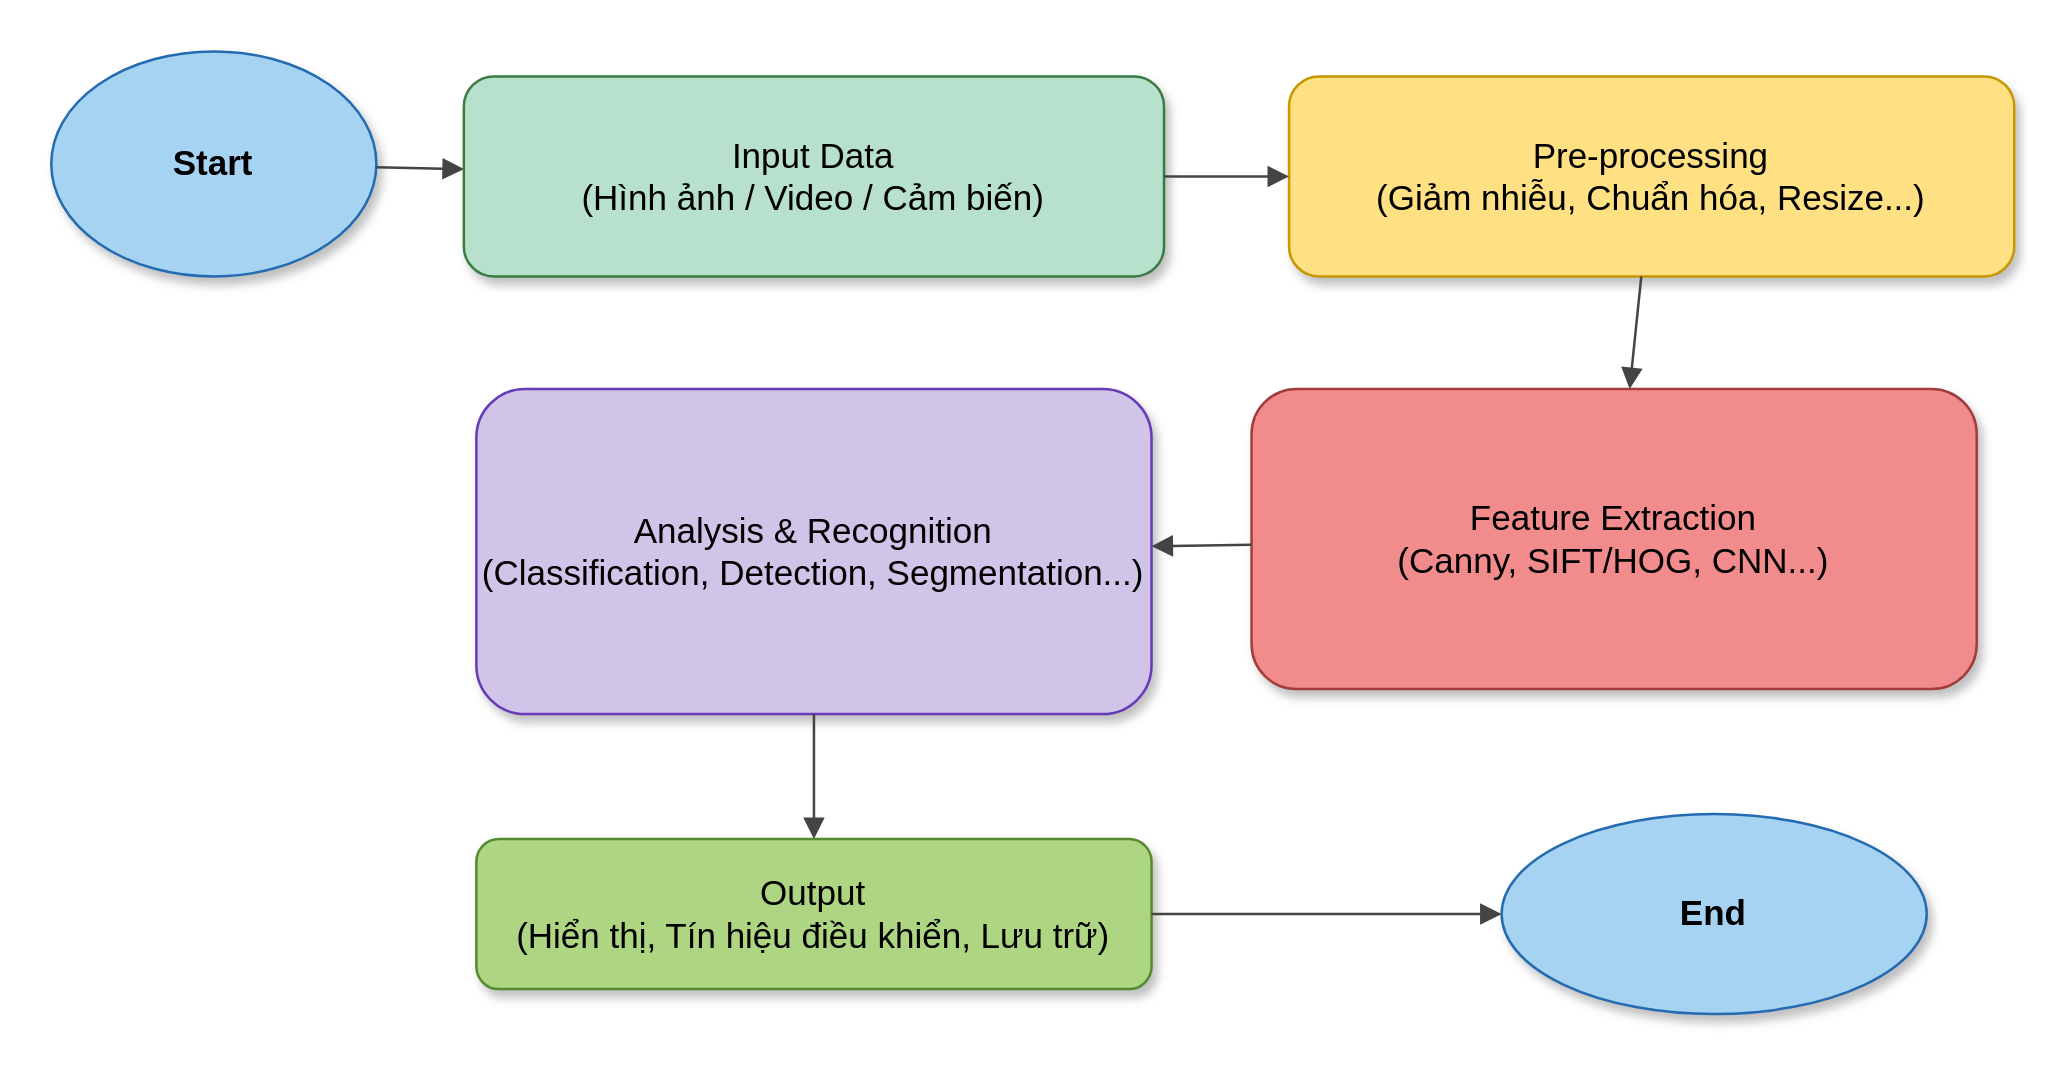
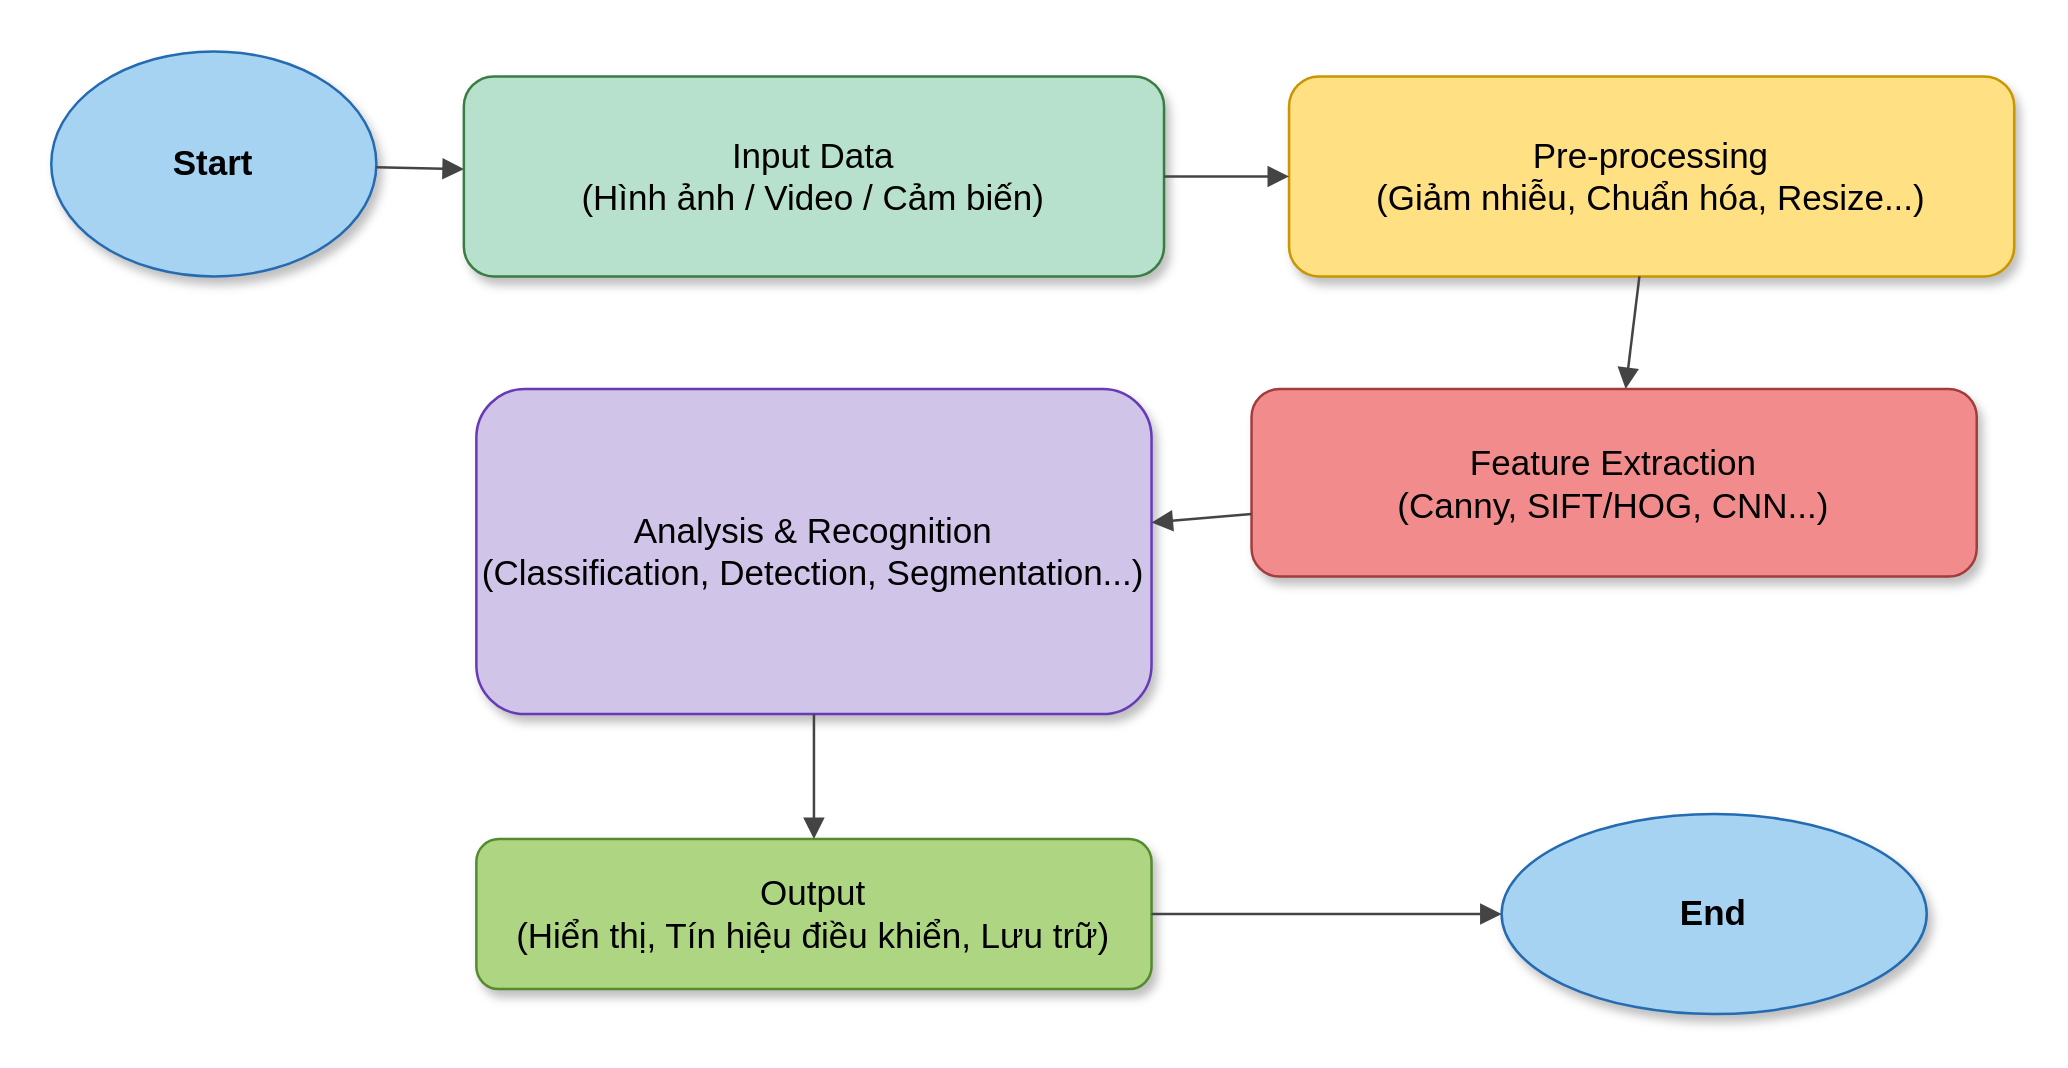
node "Feature Extraction (Canny, SIFT/HOG, CNN...)": size 725x300 -> 725x188
